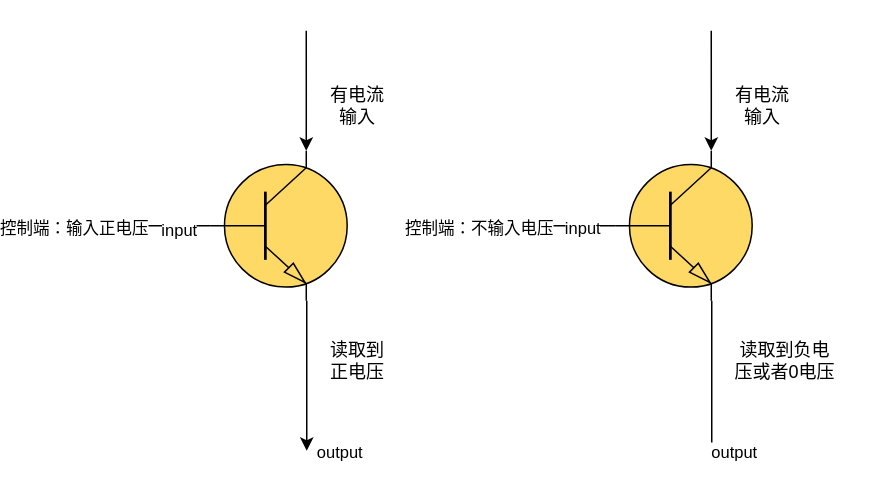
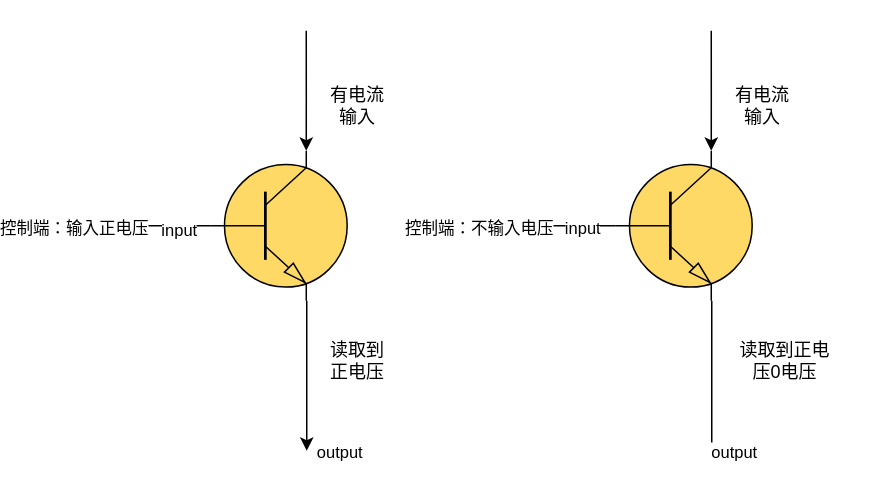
node "读取到负电压或者0电压": label "读取到负电压或者0电压" -> "读取到正电压0电压"
